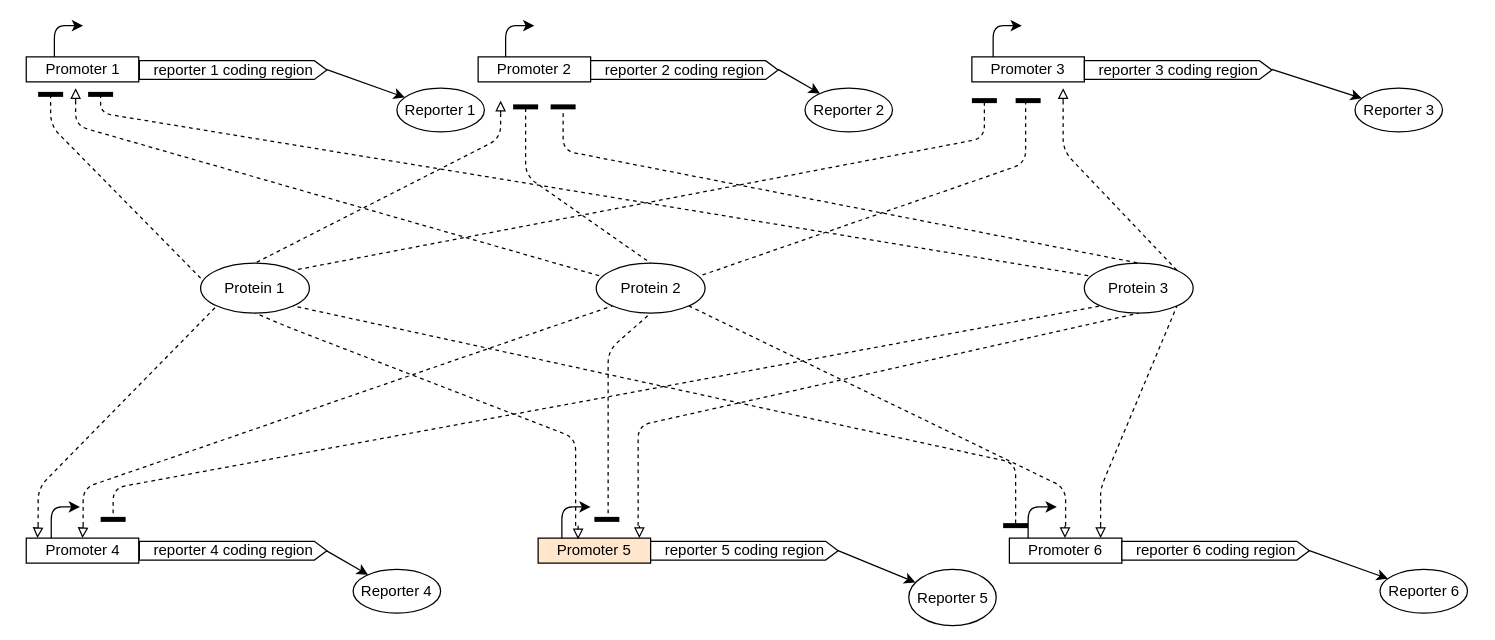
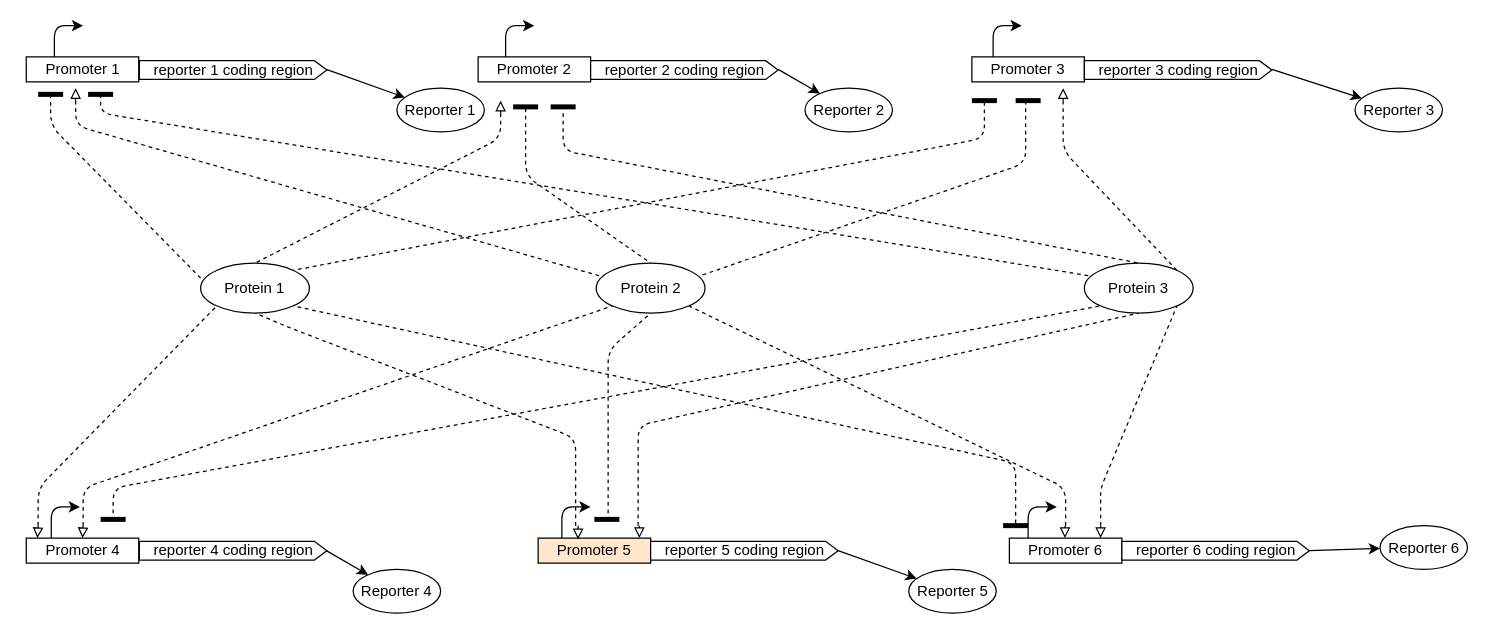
node "Reporter 6": moved (1424, 591) -> (1424, 548)
node "Reporter 5": size 88x56 -> 88x44
